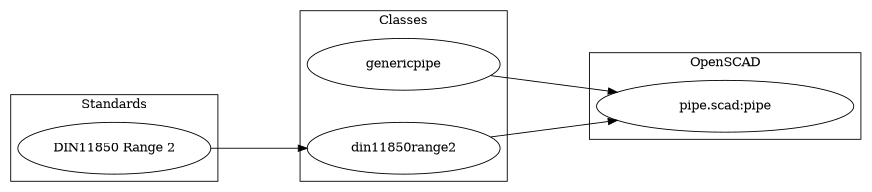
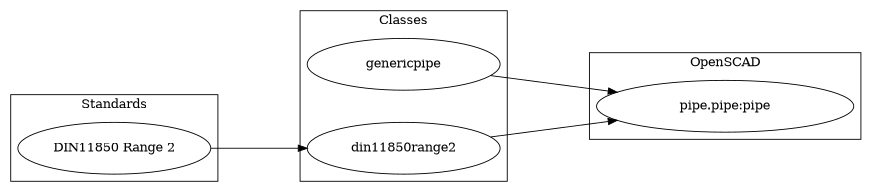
node "pipe.scad:pipe": label "pipe.scad:pipe" -> "pipe.pipe:pipe"
